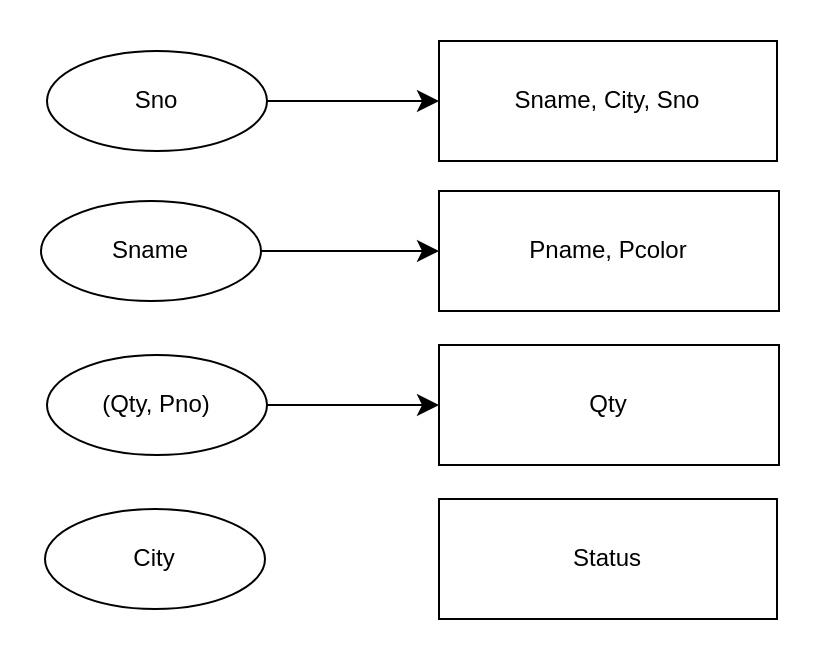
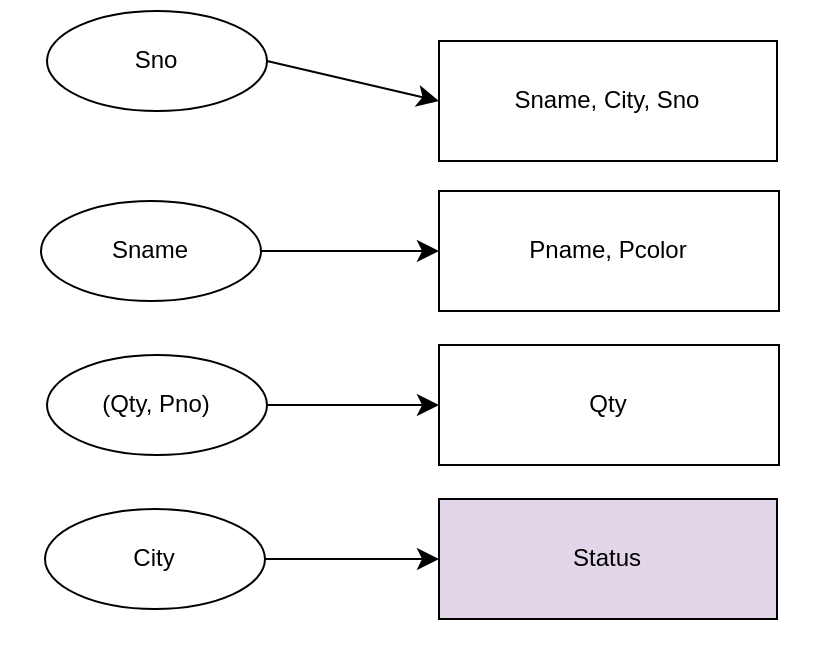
node "Sno": moved (157, 101) -> (157, 61)
edge "City" -> "Status": added
node "Status": fillcolor #ffffff -> #e1d5e7
